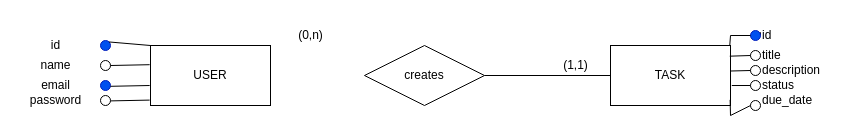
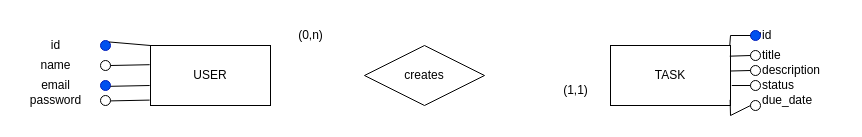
node "(1,1)": moved (576, 66) -> (576, 91)
edge "creates" -- "TASK": removed
